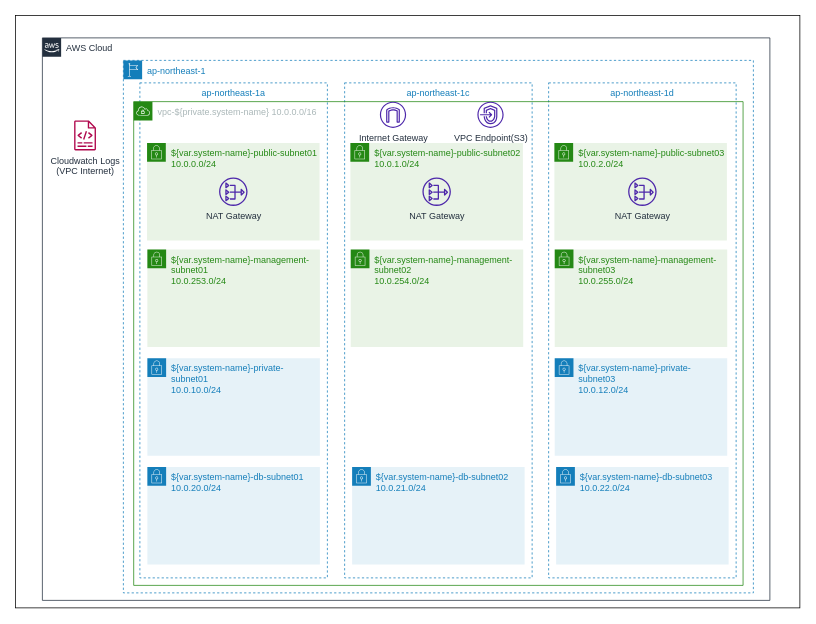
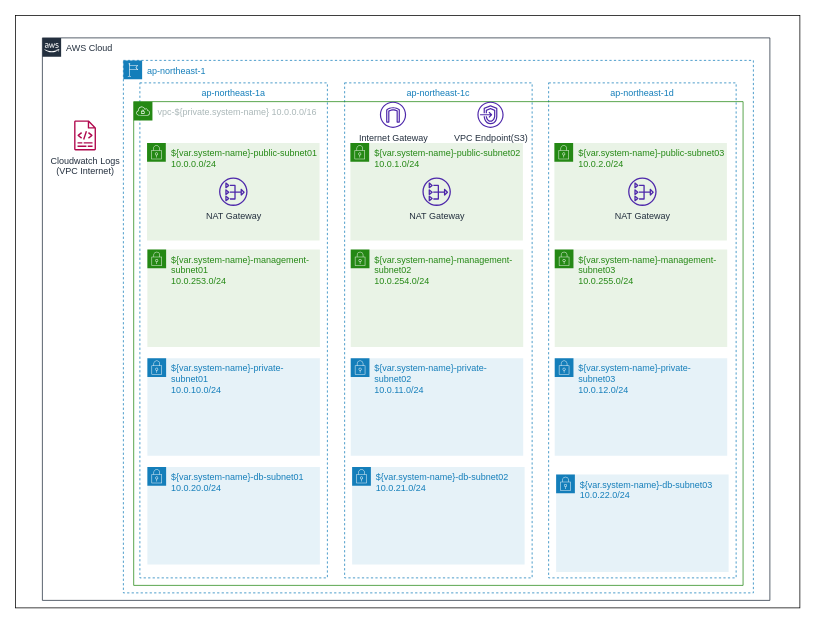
node "${var.system-name}-private-subnet02 10.0.11.0/24": added
node "${var.system-name}-db-subnet03 10.0.22.0/24": moved (642, 516) -> (642, 523)
